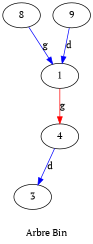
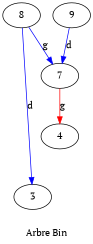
node "1": label "1" -> "7"
edge "4" -> "3": now "8" -> "3"
